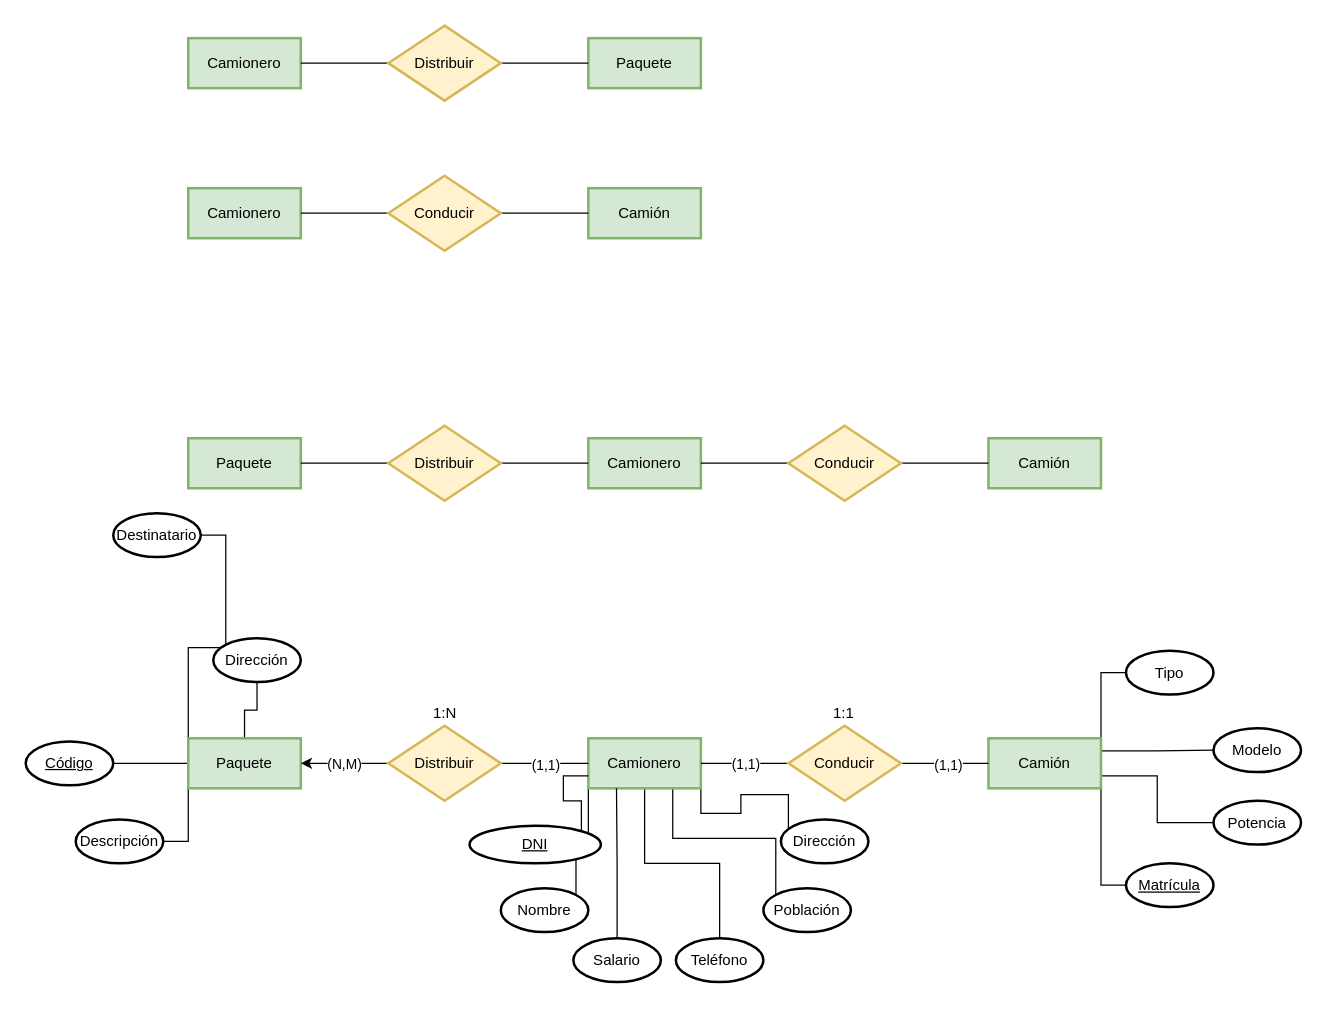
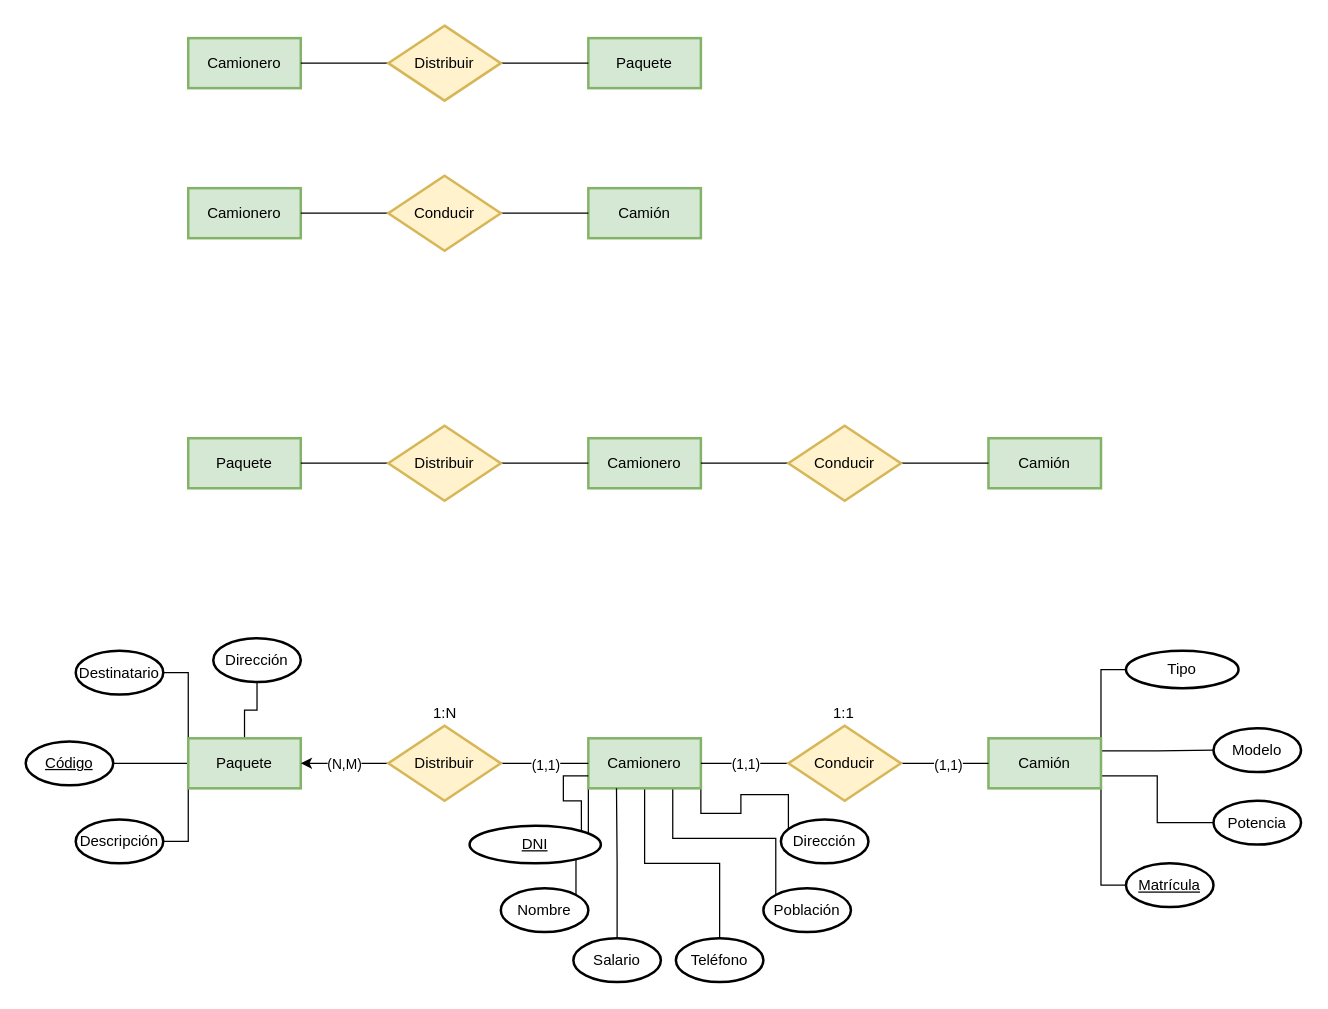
node "Destinatario": moved (157, 535) -> (119, 673)
node "Tipo": size 88x44 -> 113x38
